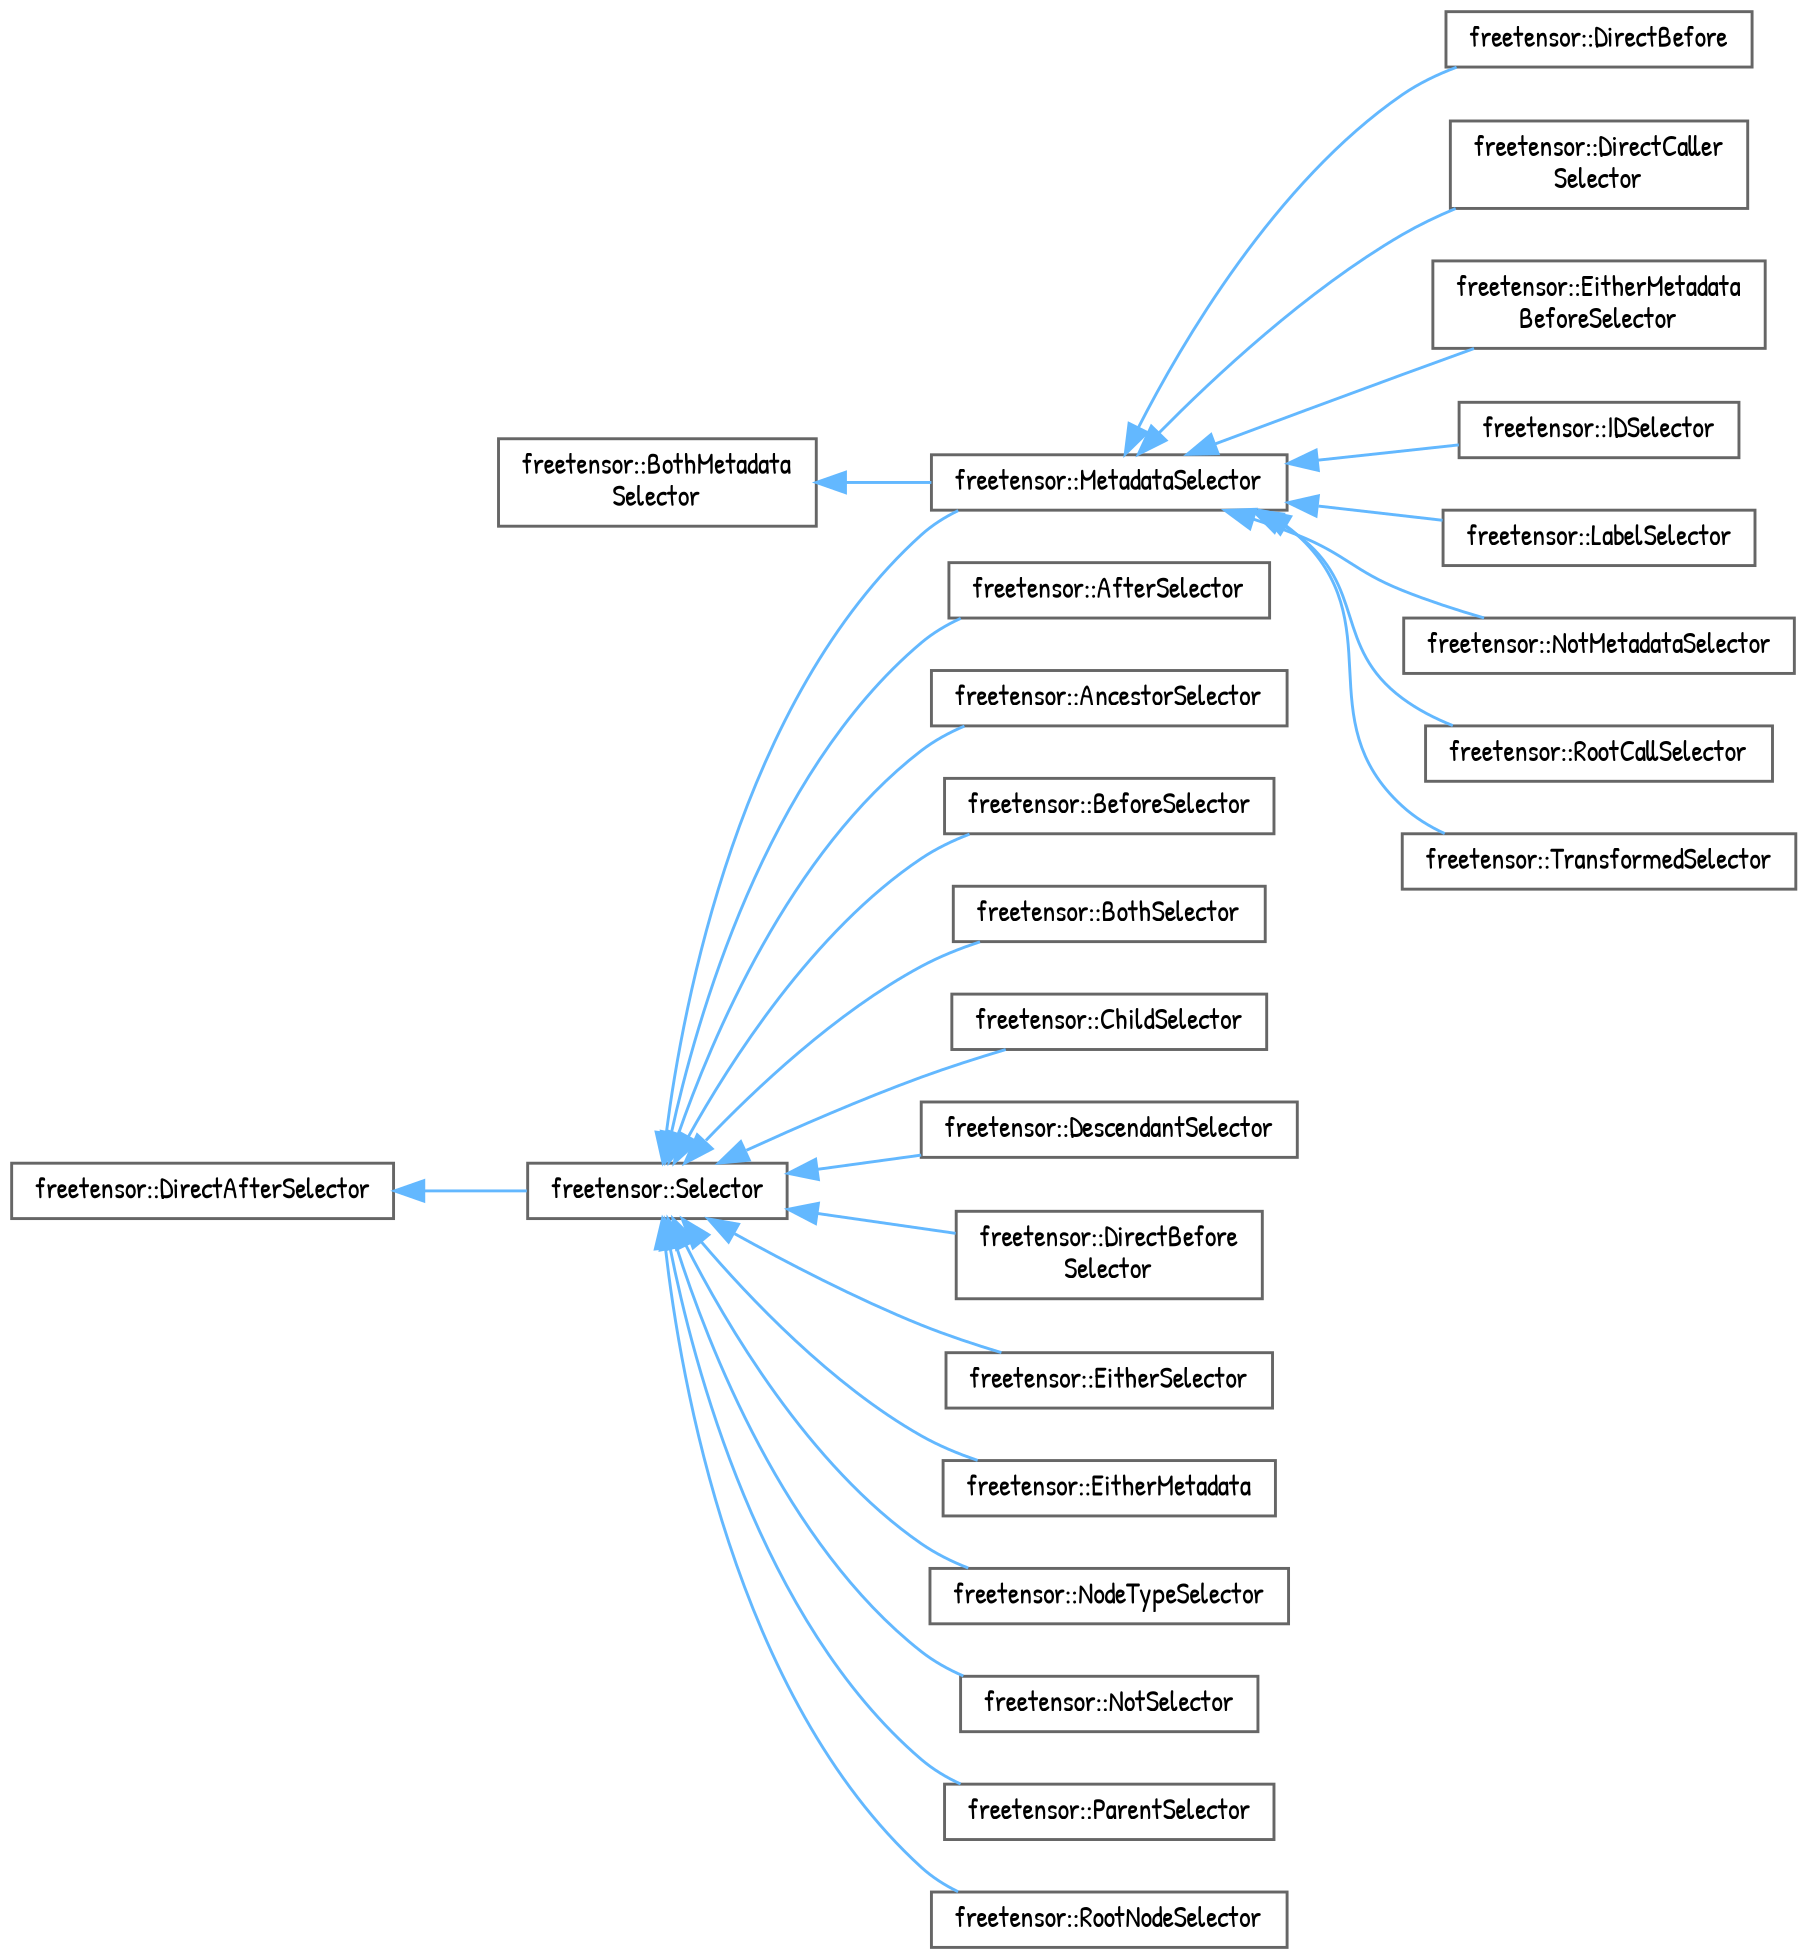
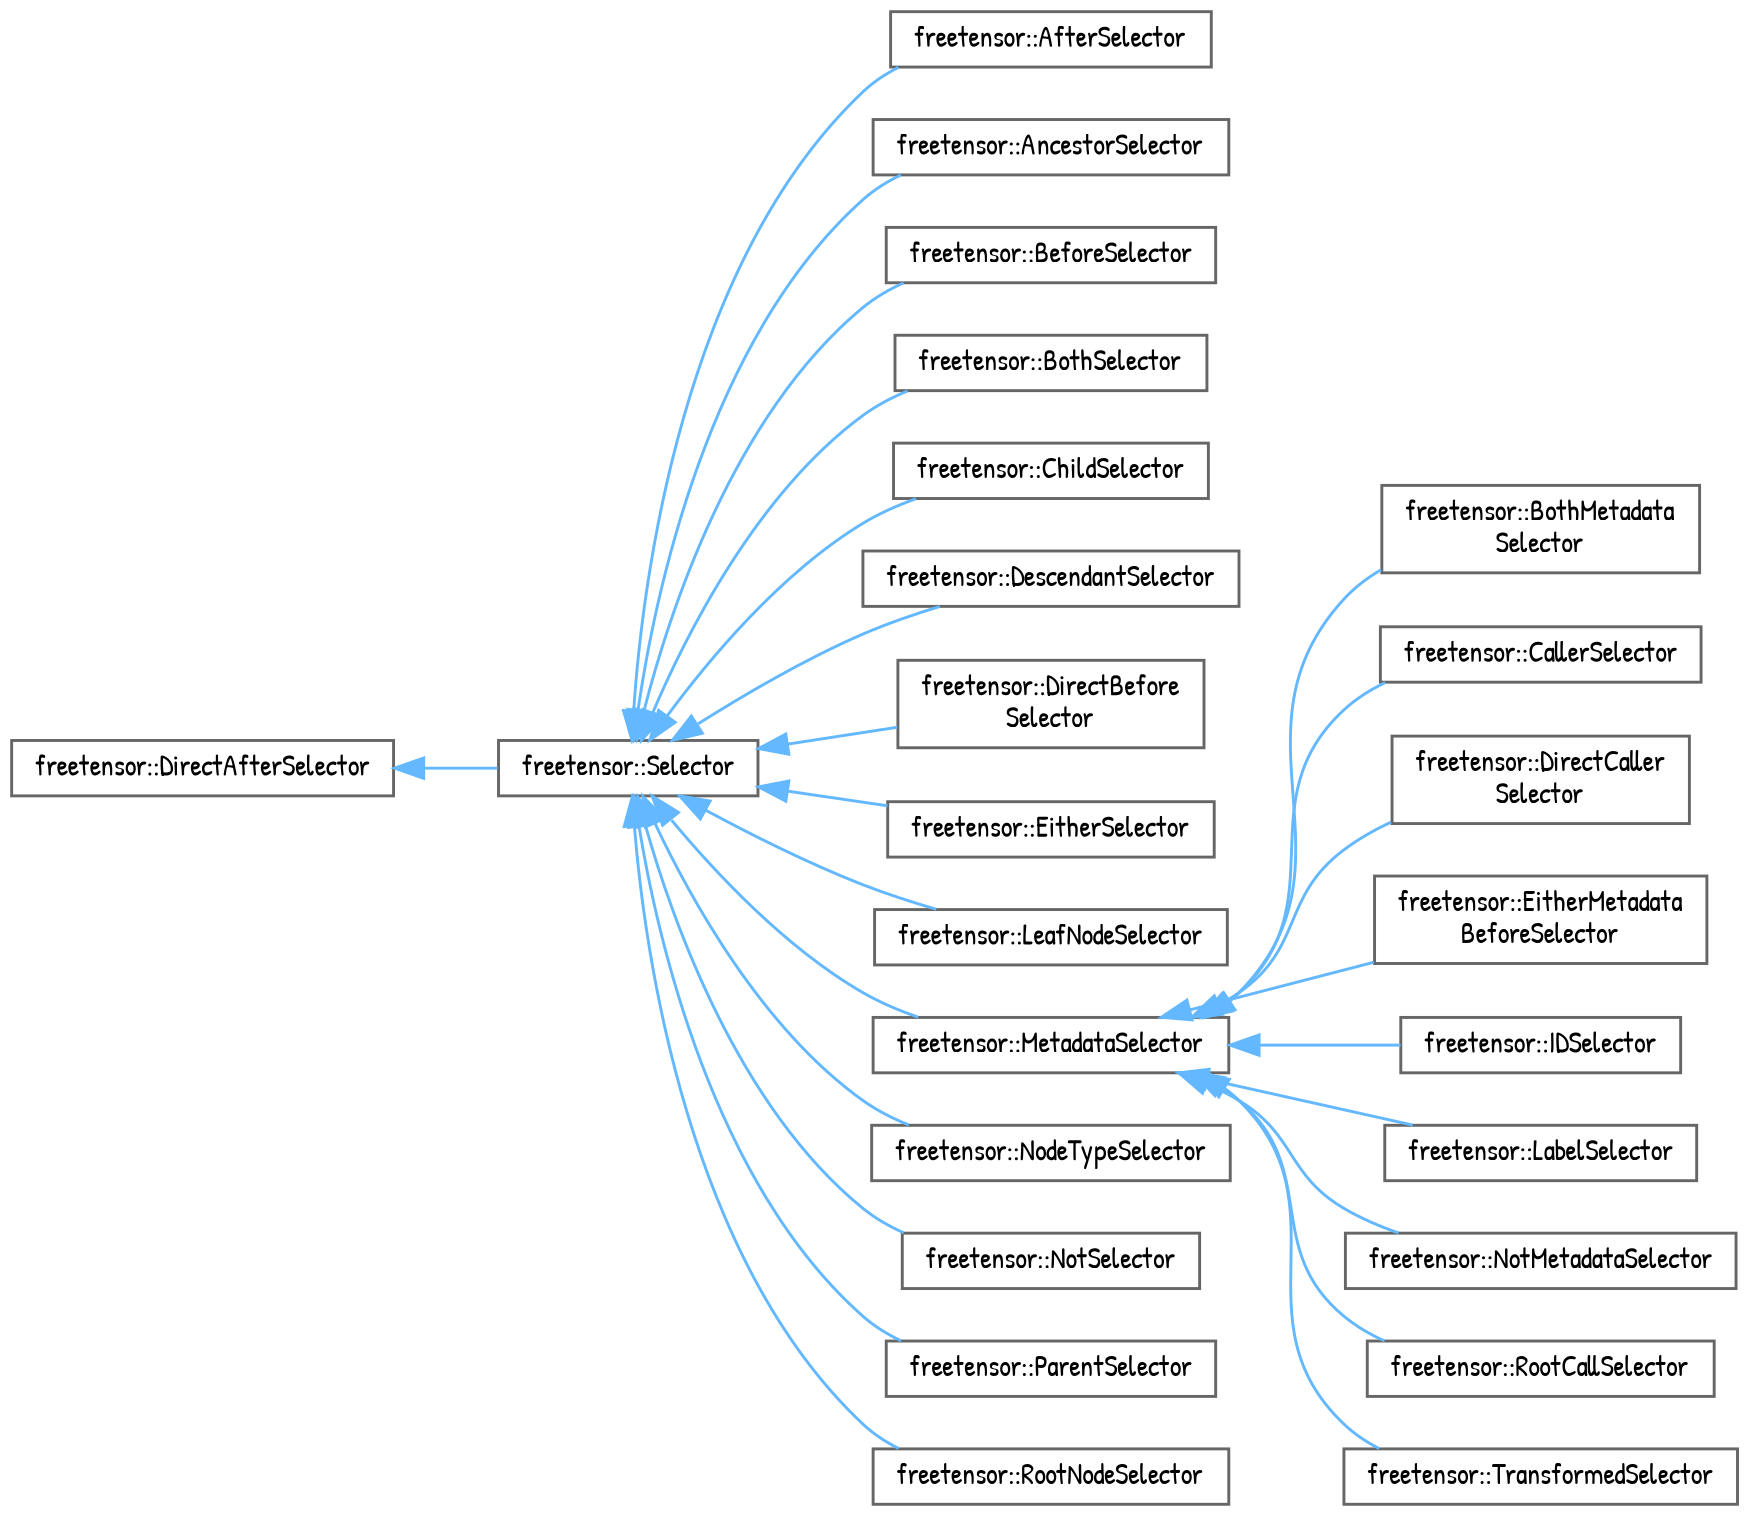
node "freetensor::DirectBefore": label "freetensor::DirectBefore" -> "freetensor::CallerSelector"
edge "freetensor::MetadataSelector" -> "freetensor::BothMetadata Selector": reversed
node "freetensor::EitherMetadata": label "freetensor::EitherMetadata" -> "freetensor::LeafNodeSelector"
